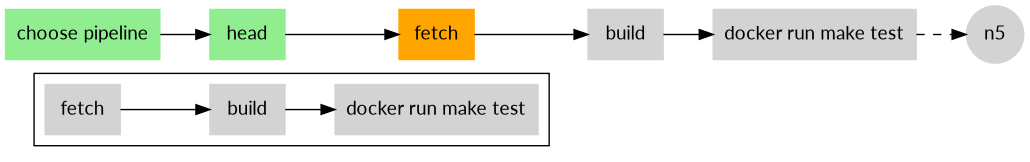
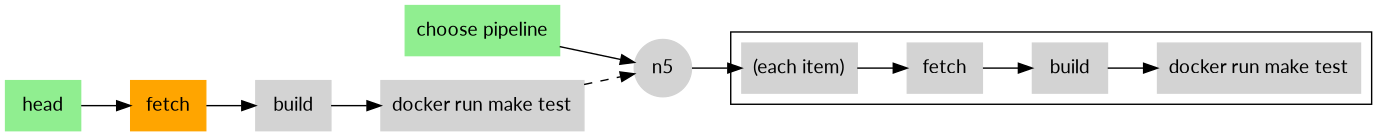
edge "choose pipeline" -> "head": now "choose pipeline" -> "n5"
node "(each item)": added
